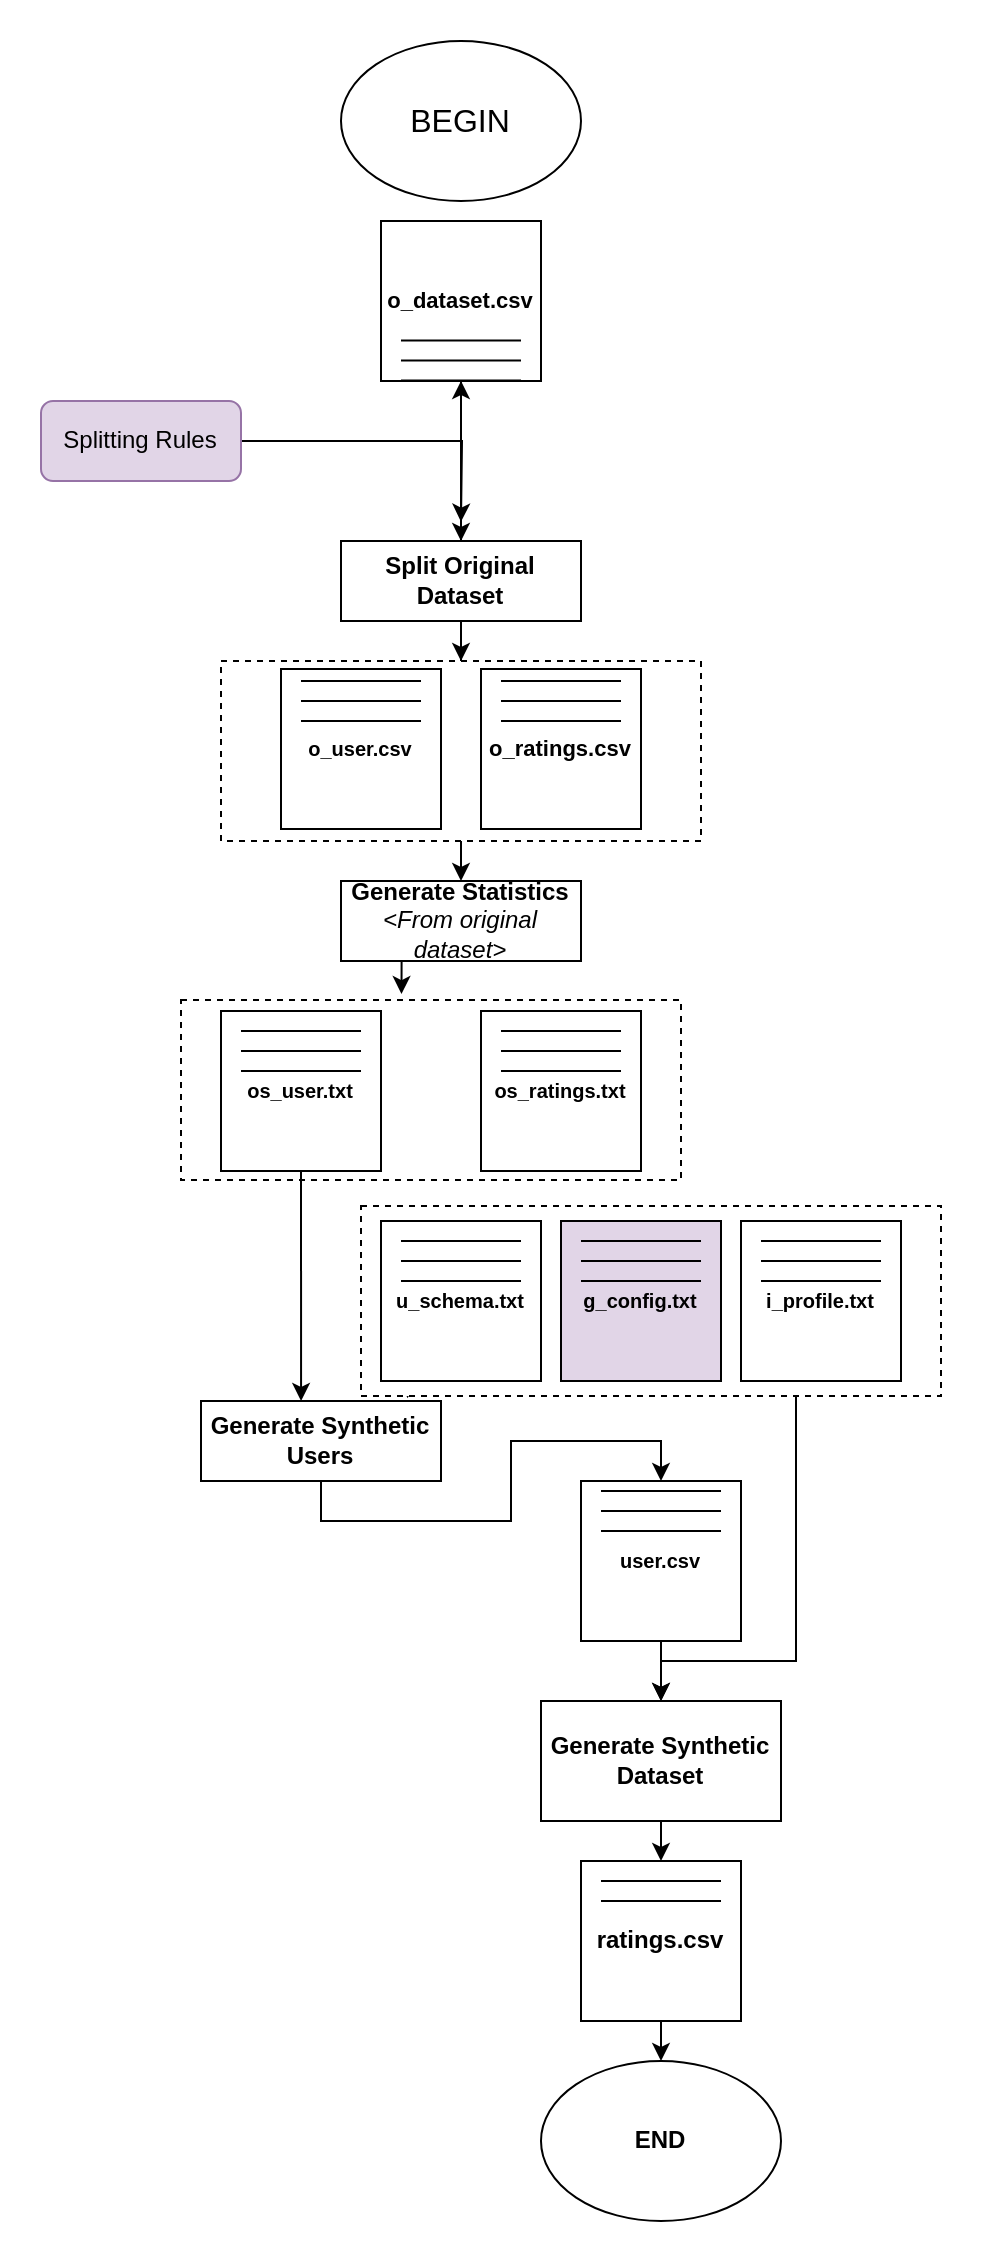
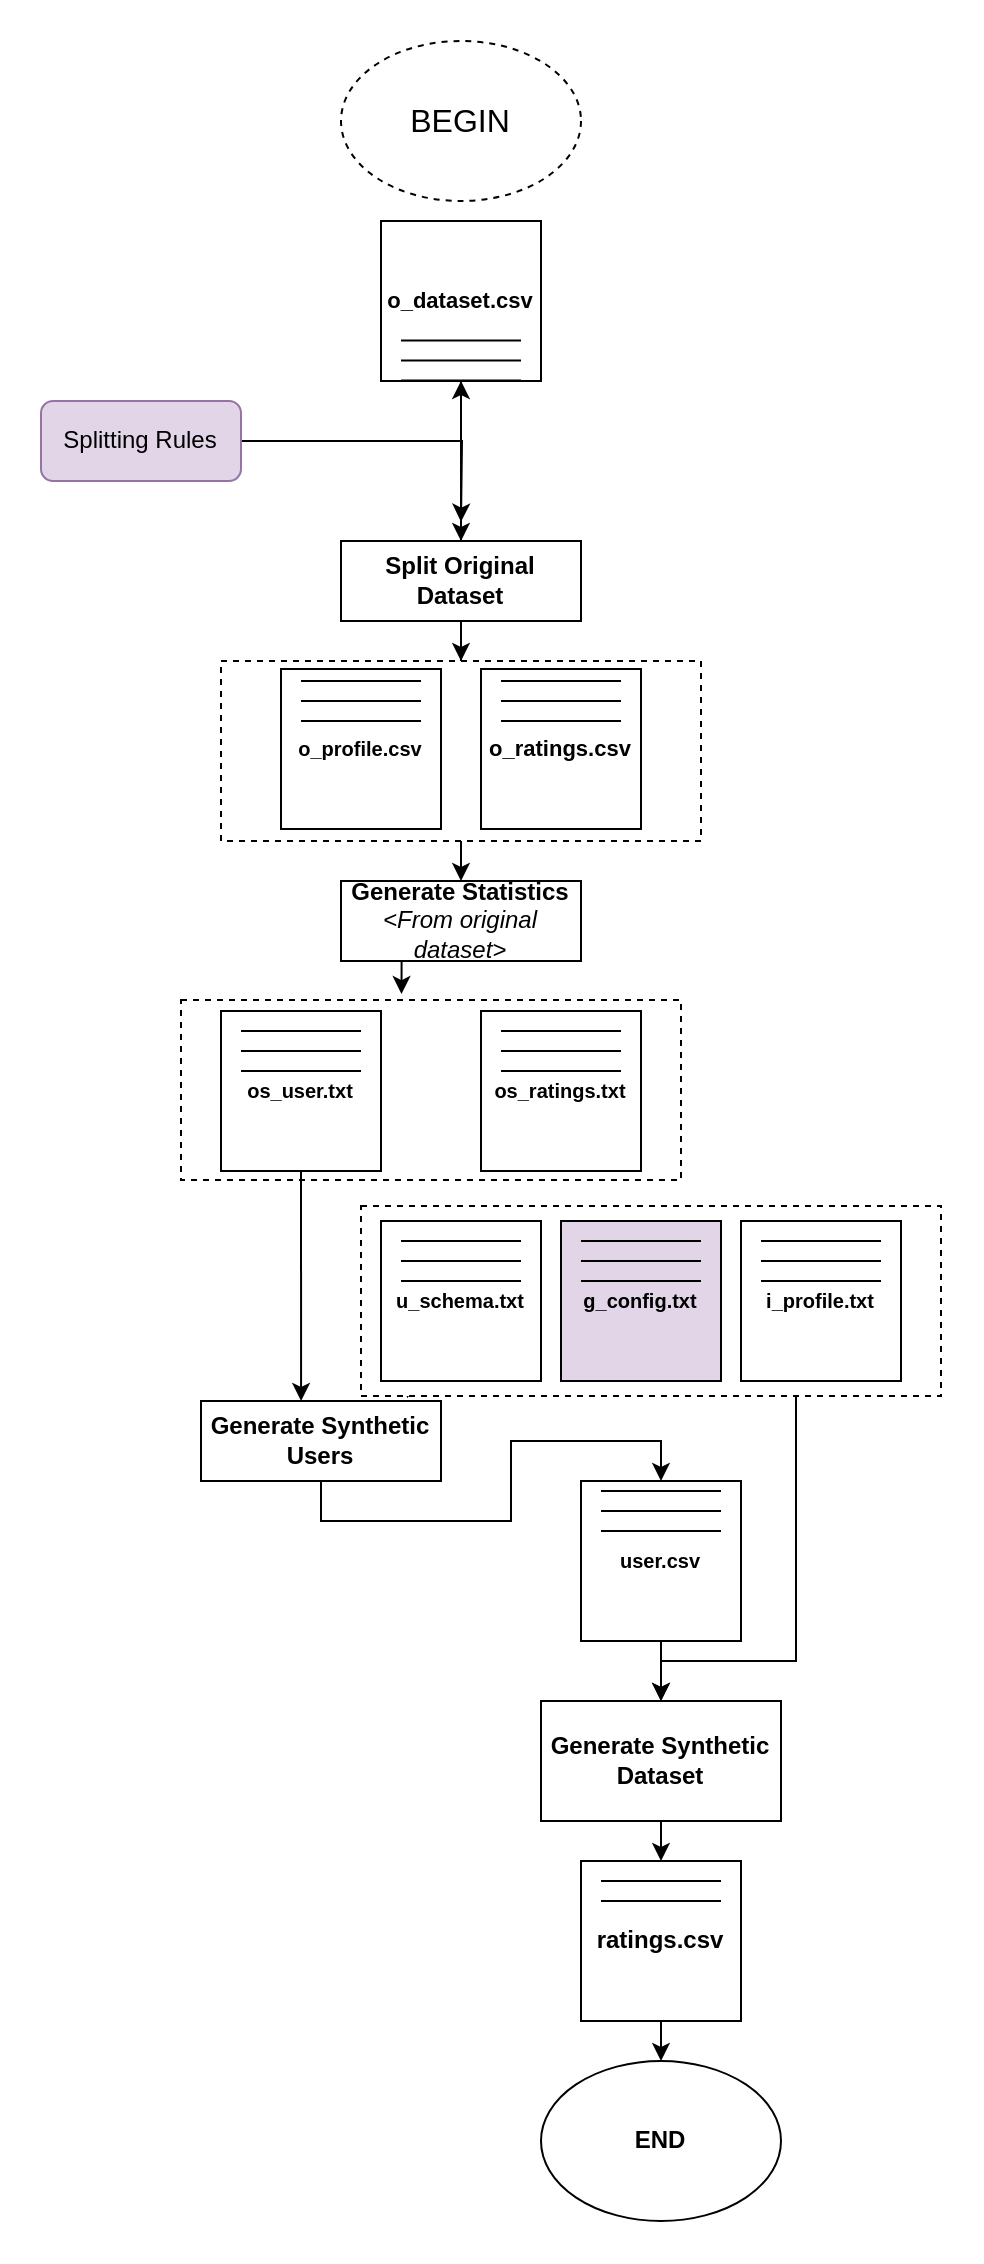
node "BEGIN": style solid -> dashed
node "o_user.csv": label "o_user.csv" -> "o_profile.csv"
